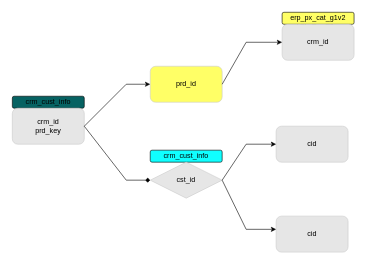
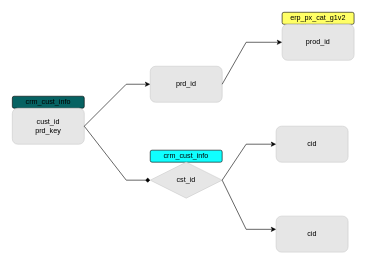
node "crm_id": label "crm_id" -> "prod_id"
node "prd_id": fillcolor #ffff66 -> #e6e6e6
node "crm_id prd_key": label "crm_id prd_key" -> "cust_id prd_key"
